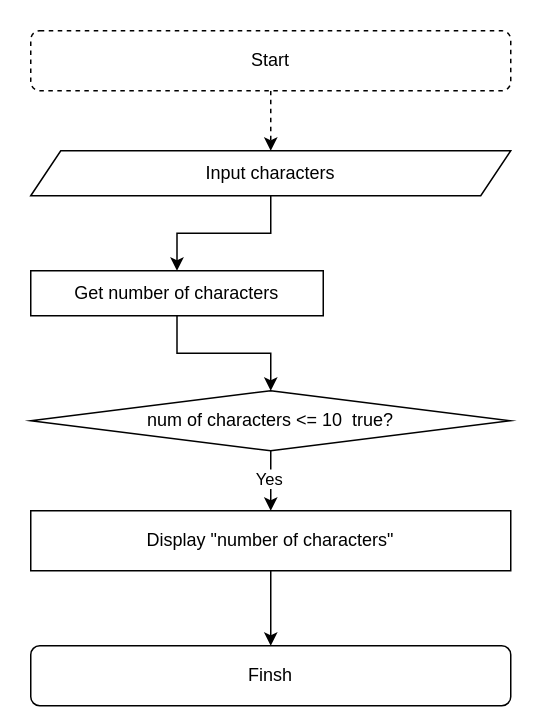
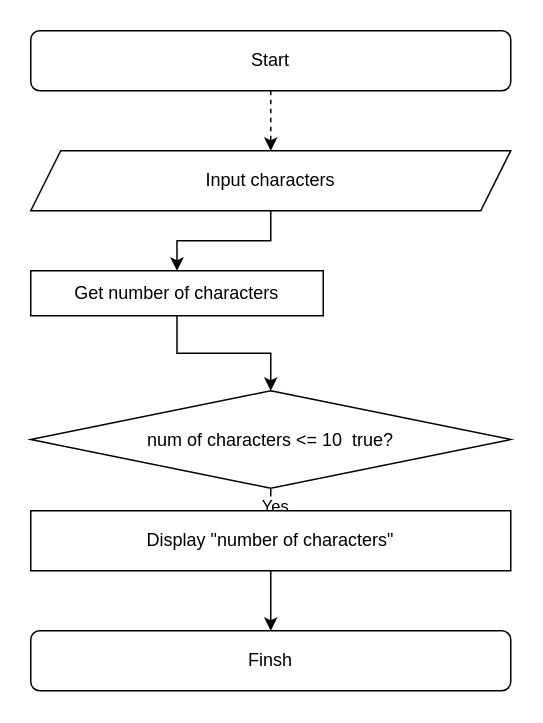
node "Start": style dashed -> solid
node "Input characters": size 480x45 -> 480x60
node "num of characters <= 10 true?": size 480x60 -> 480x98
node "Finsh": moved (271, 676) -> (271, 661)
